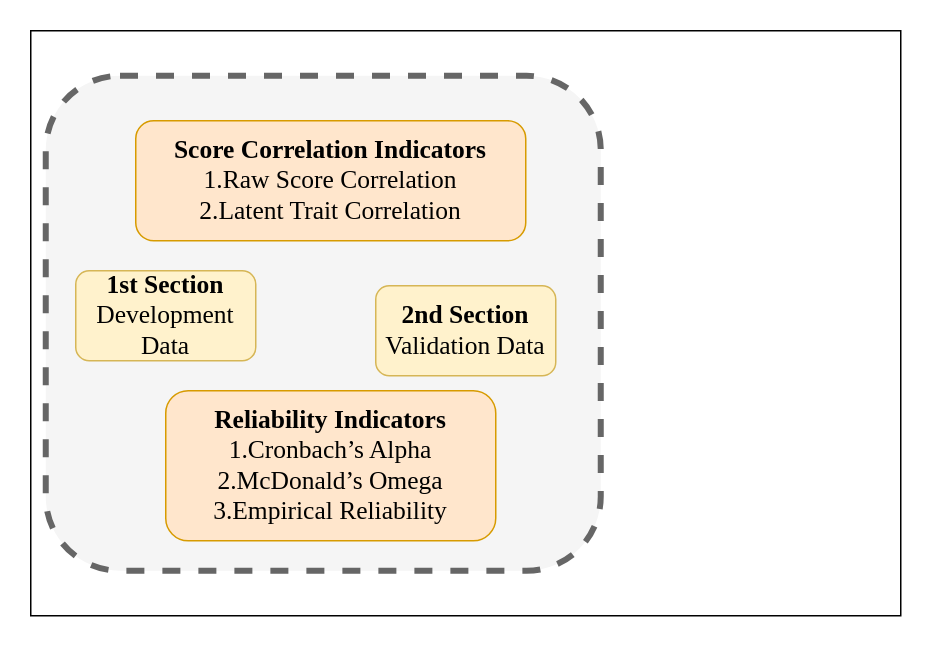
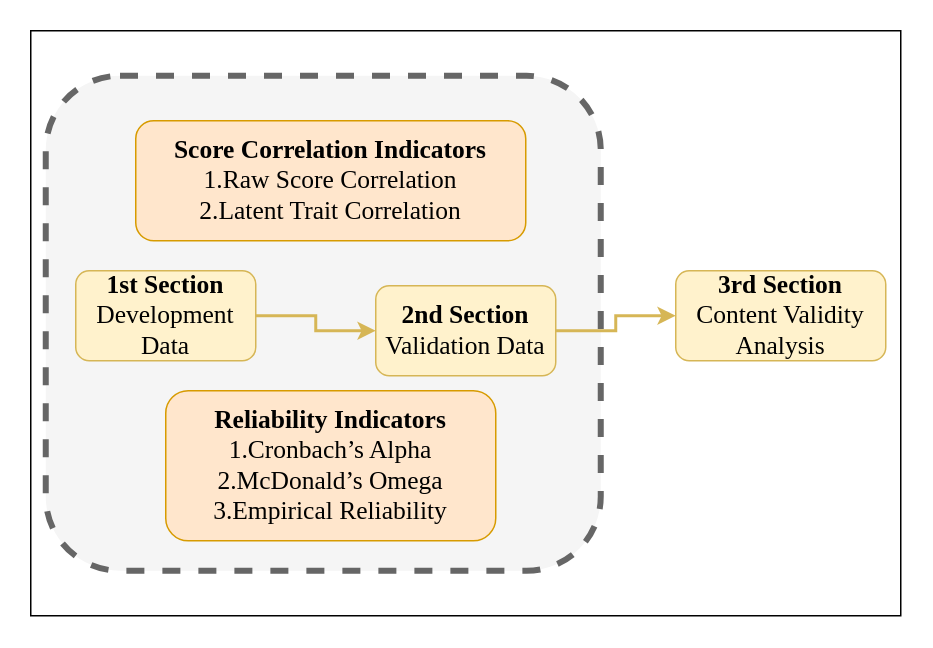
node "3rd Section Content Validity Analysis": added
edge "1st Section Development Data" -> "2nd SectionValidation Data": added
edge "2nd SectionValidation Data" -> "3rd Section Content Validity Analysis": added
